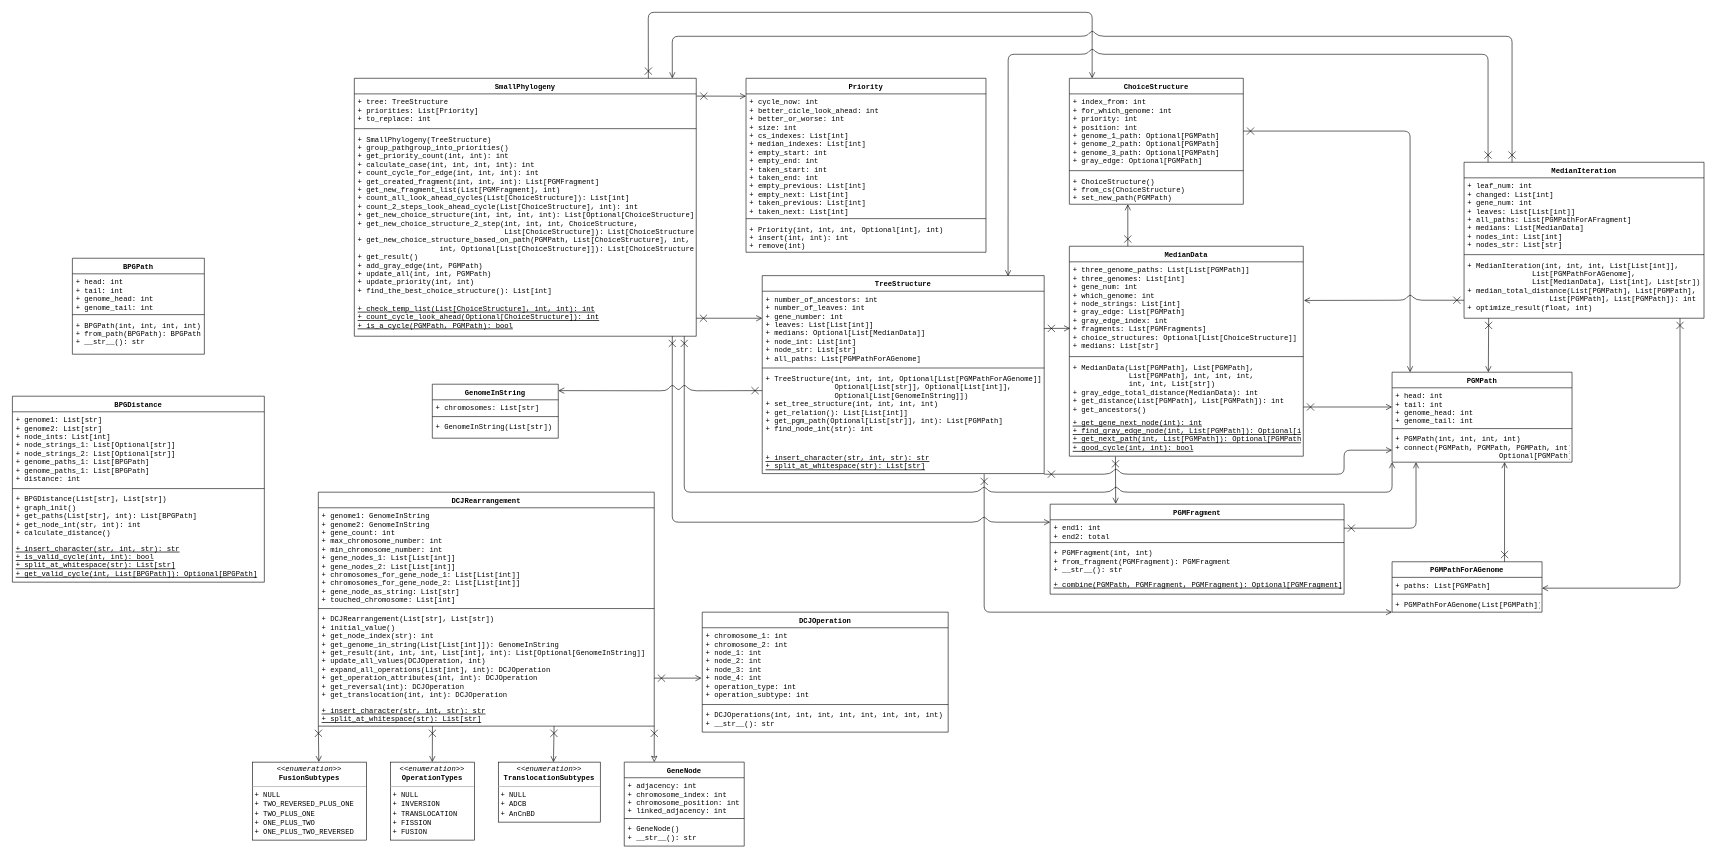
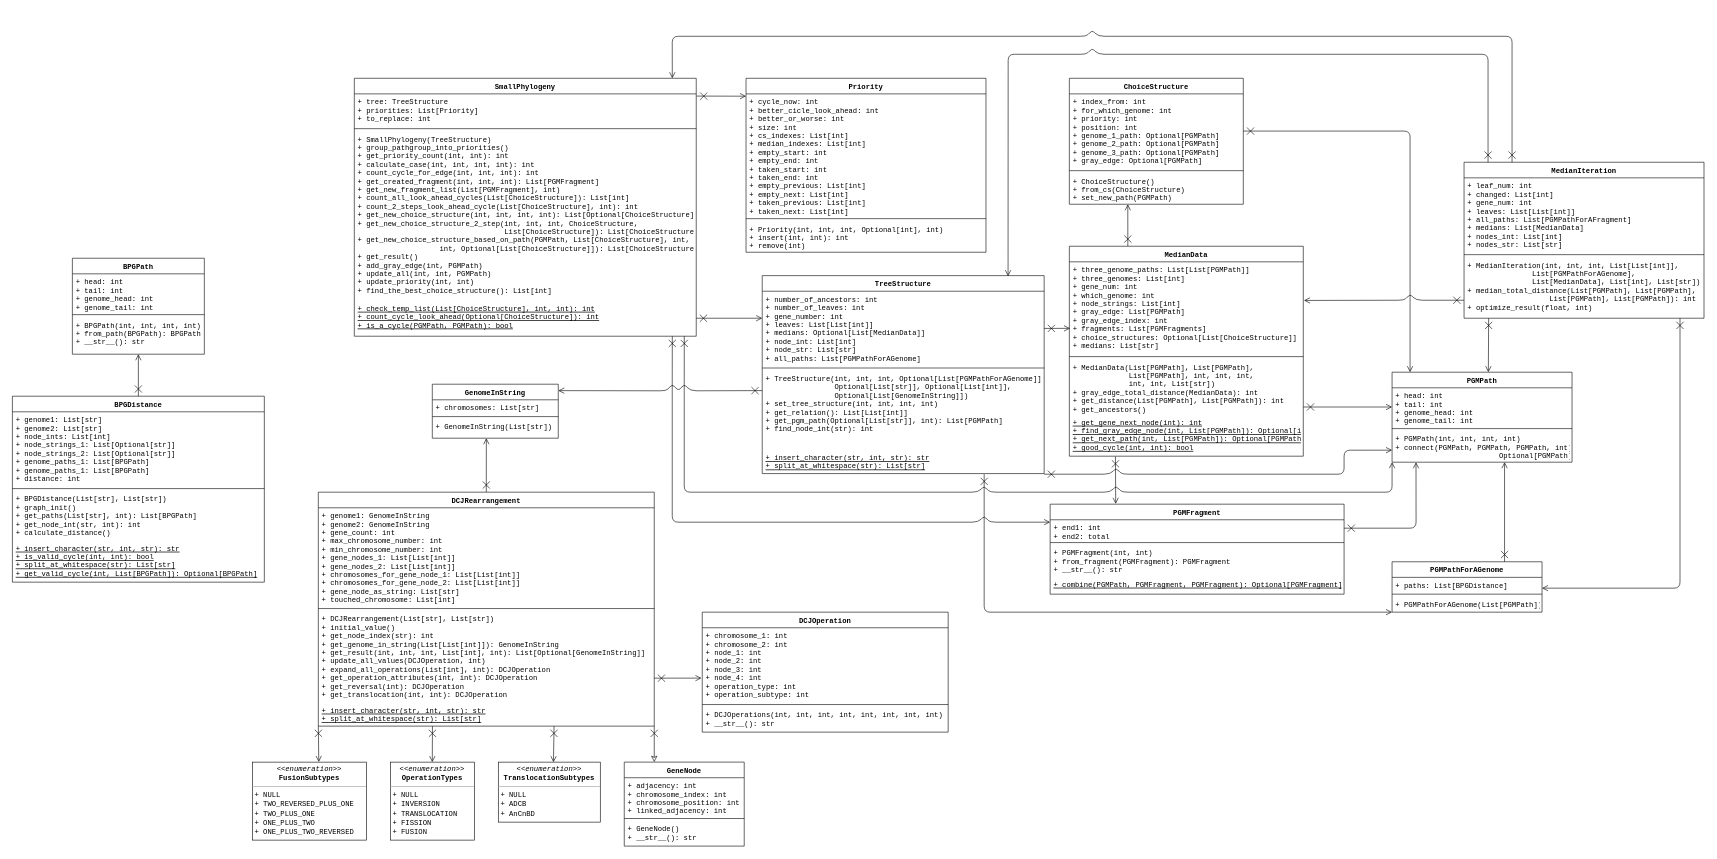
edge "ChoiceStructure" -- "SmallPhylogeny": removed
edge "BPGPath" -- "BPGDistance": added
edge "+ GenomeInString(List[str])" -- "DCJRearrangement": added
node "+ paths: List[PGMPath]": label "+ paths: List[PGMPath]" -> "+ paths: List[BPGDistance]"
